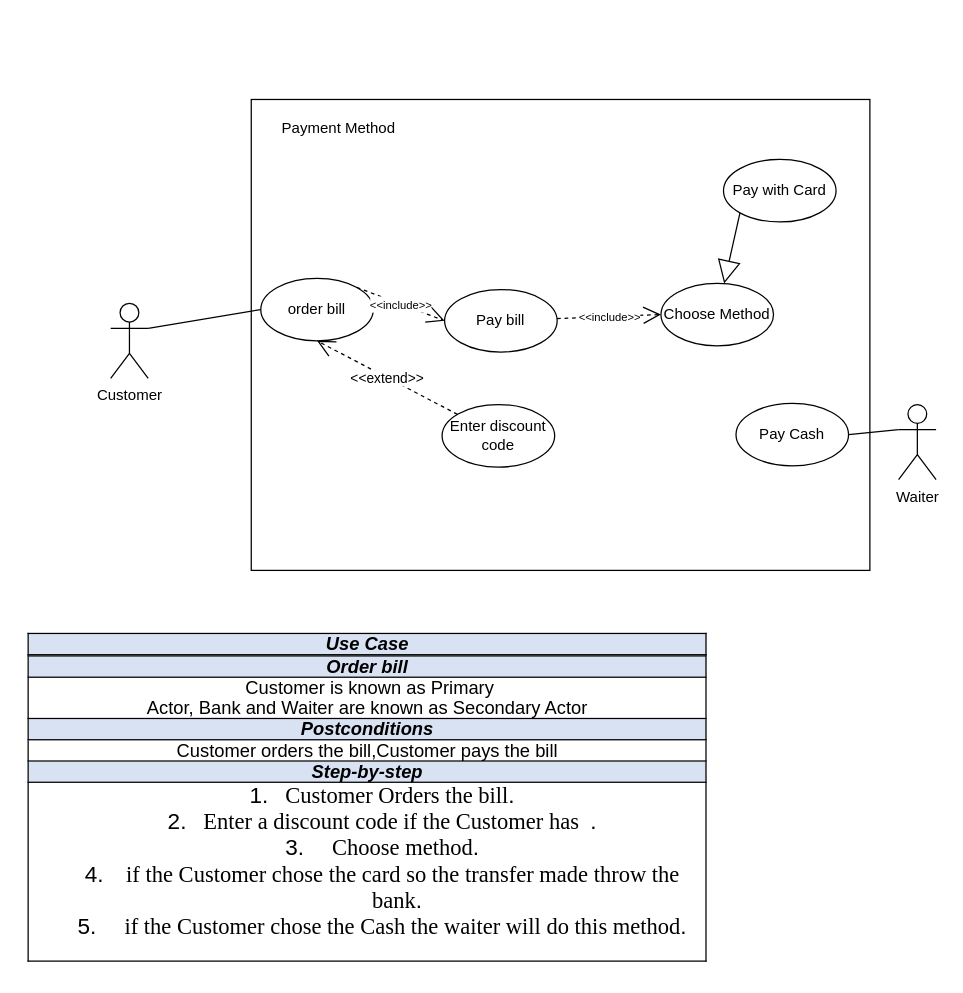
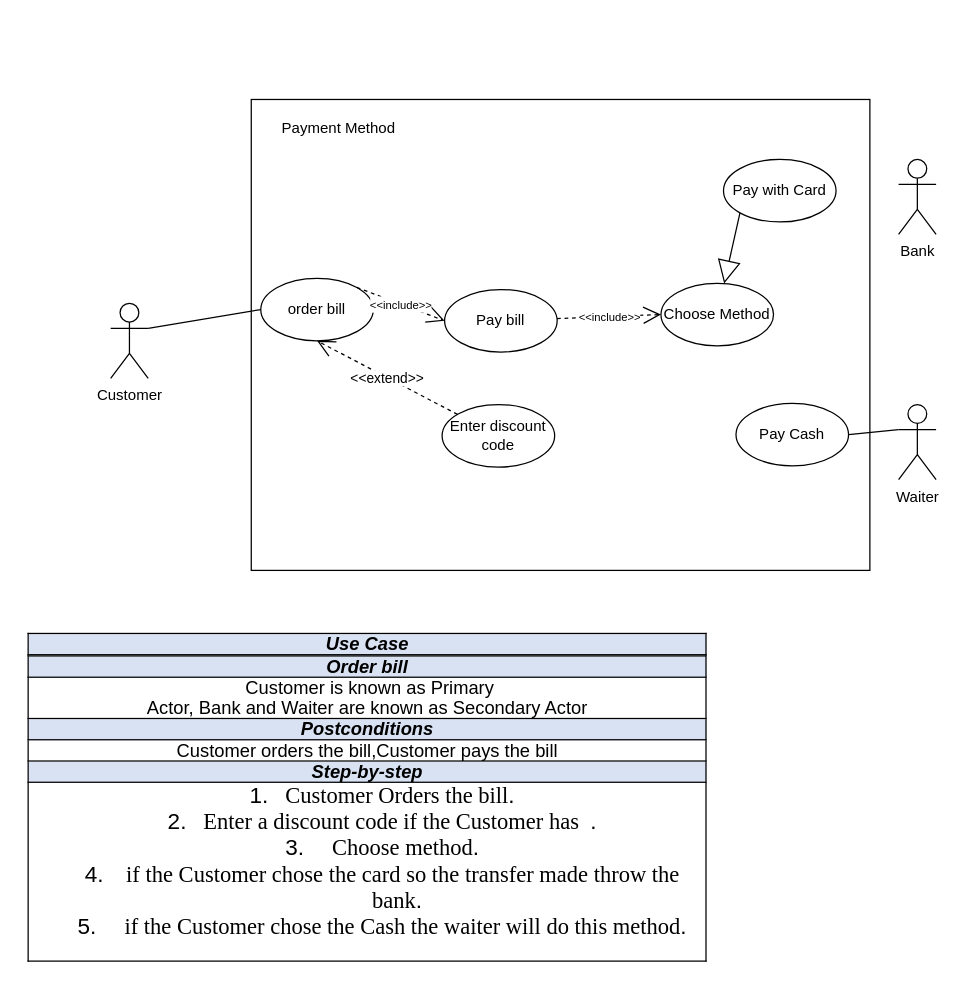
node "Bank": added
